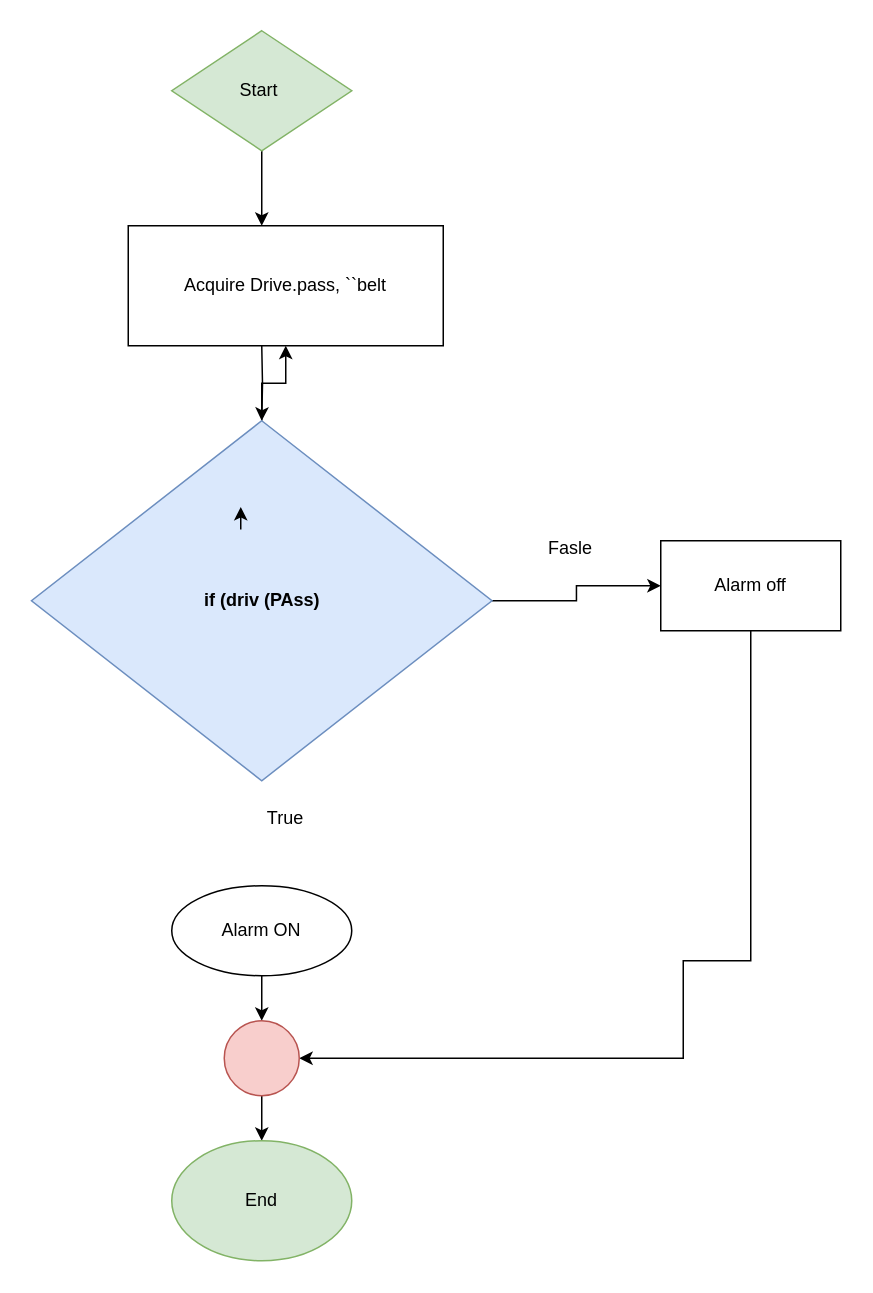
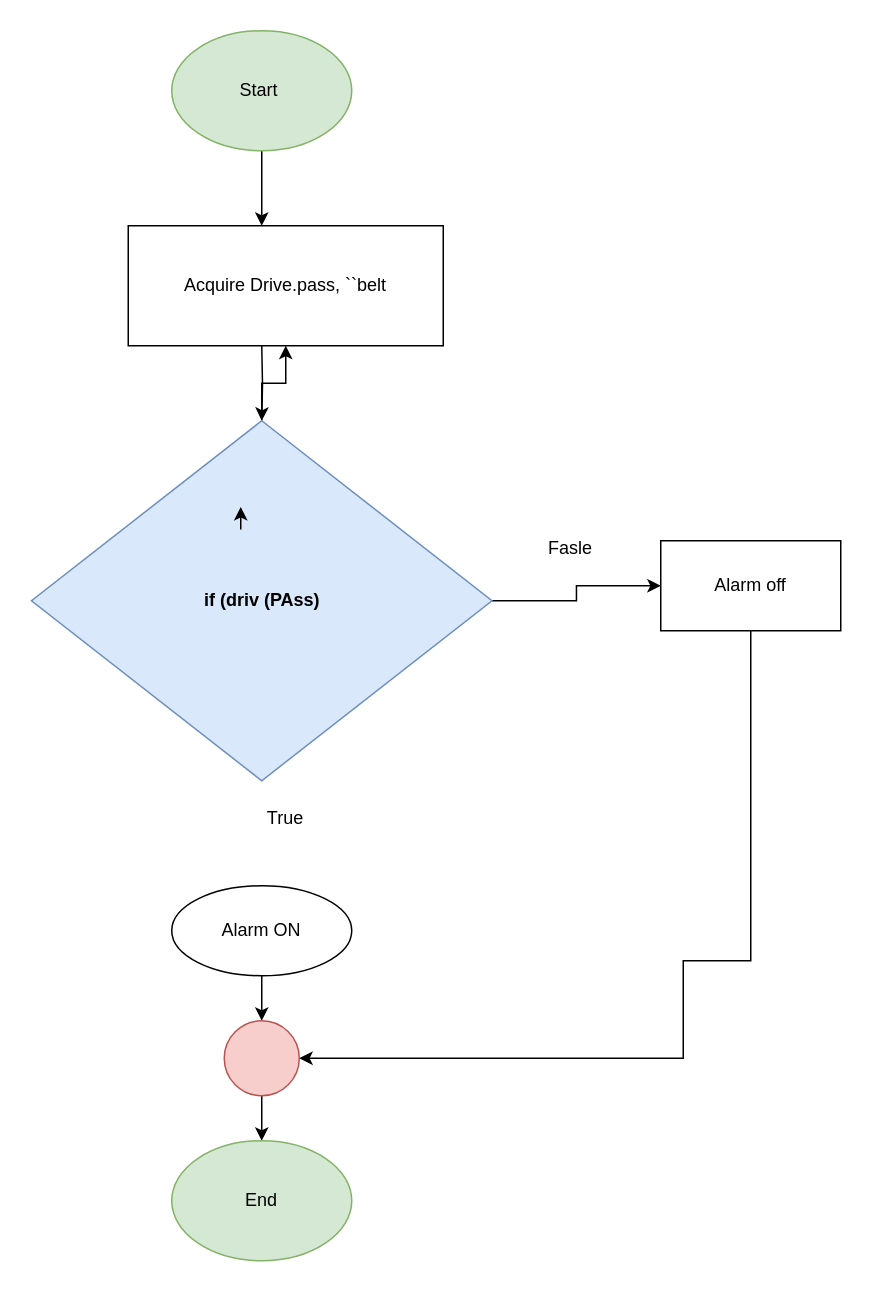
node "Start": shape diamond -> ellipse
